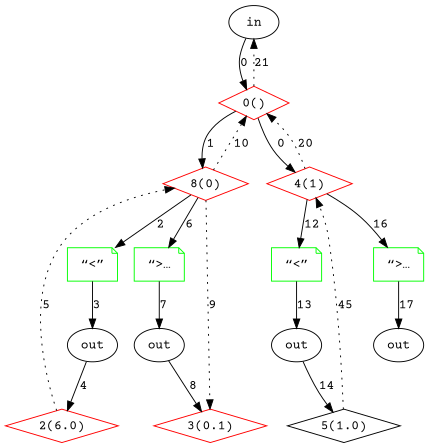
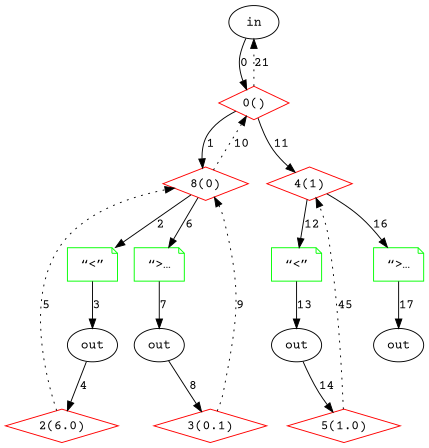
edge "4(1)" -> "0()": removed, label "20"
edge "0()" -> "4(1)": label "0" -> "11"
edge "8(0)" -> "3(0.1)": reversed
node "5(1.0)": color black -> red
